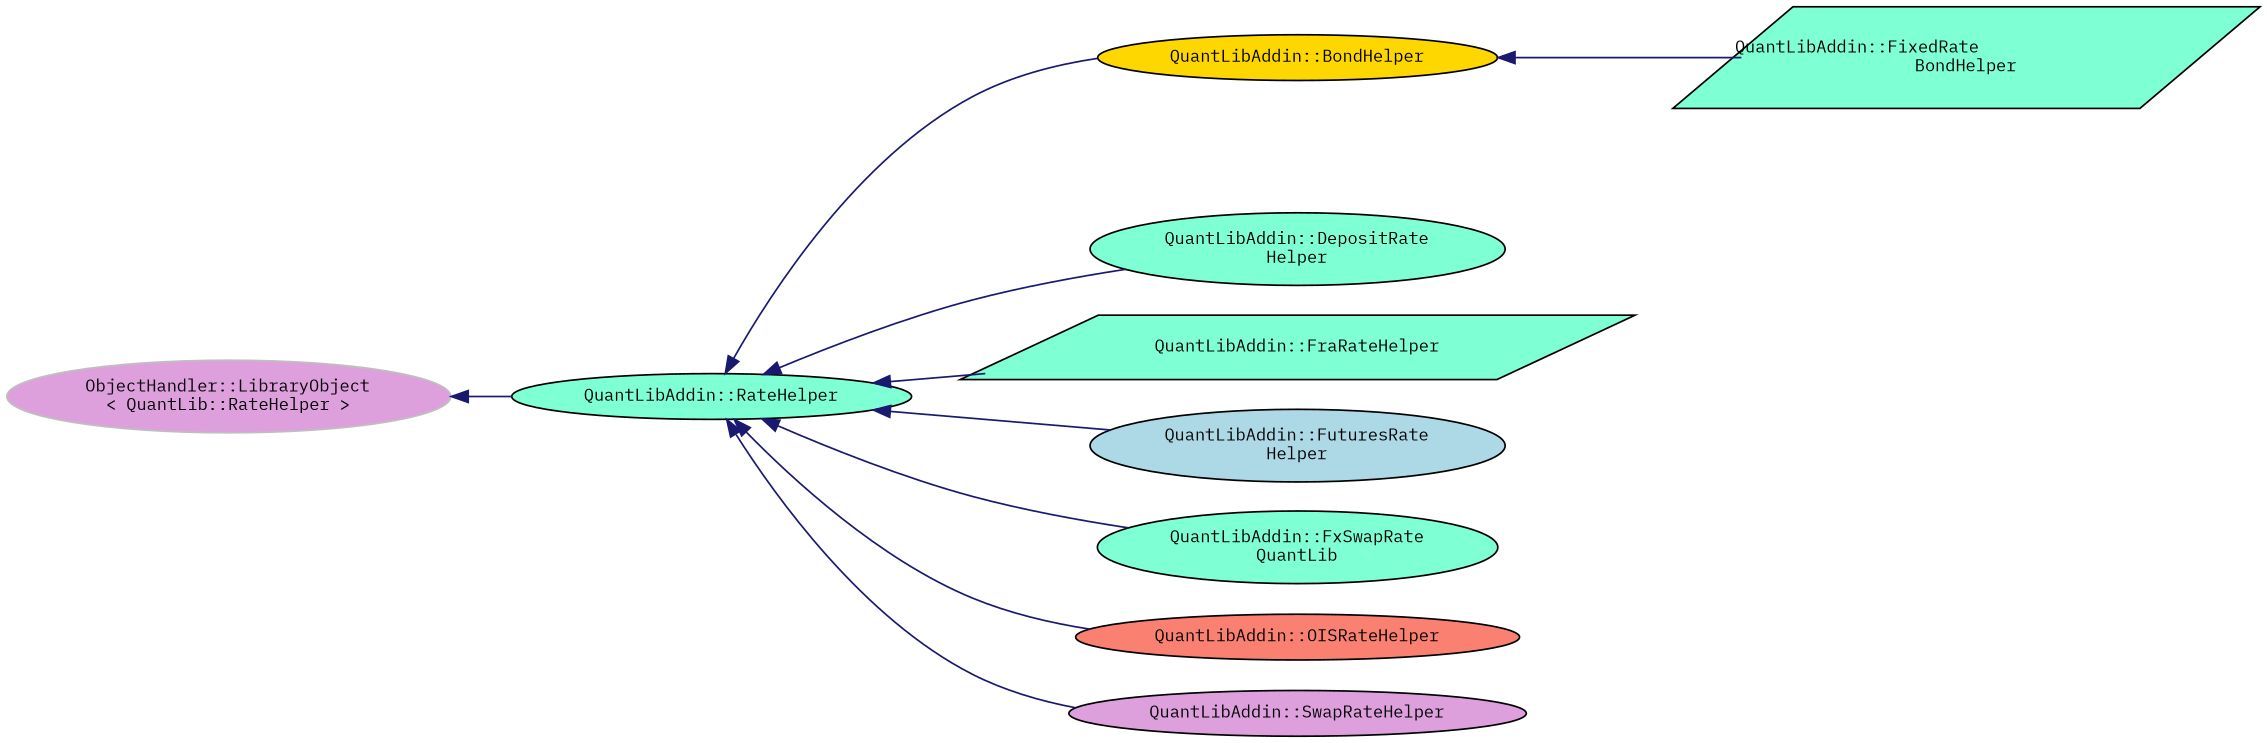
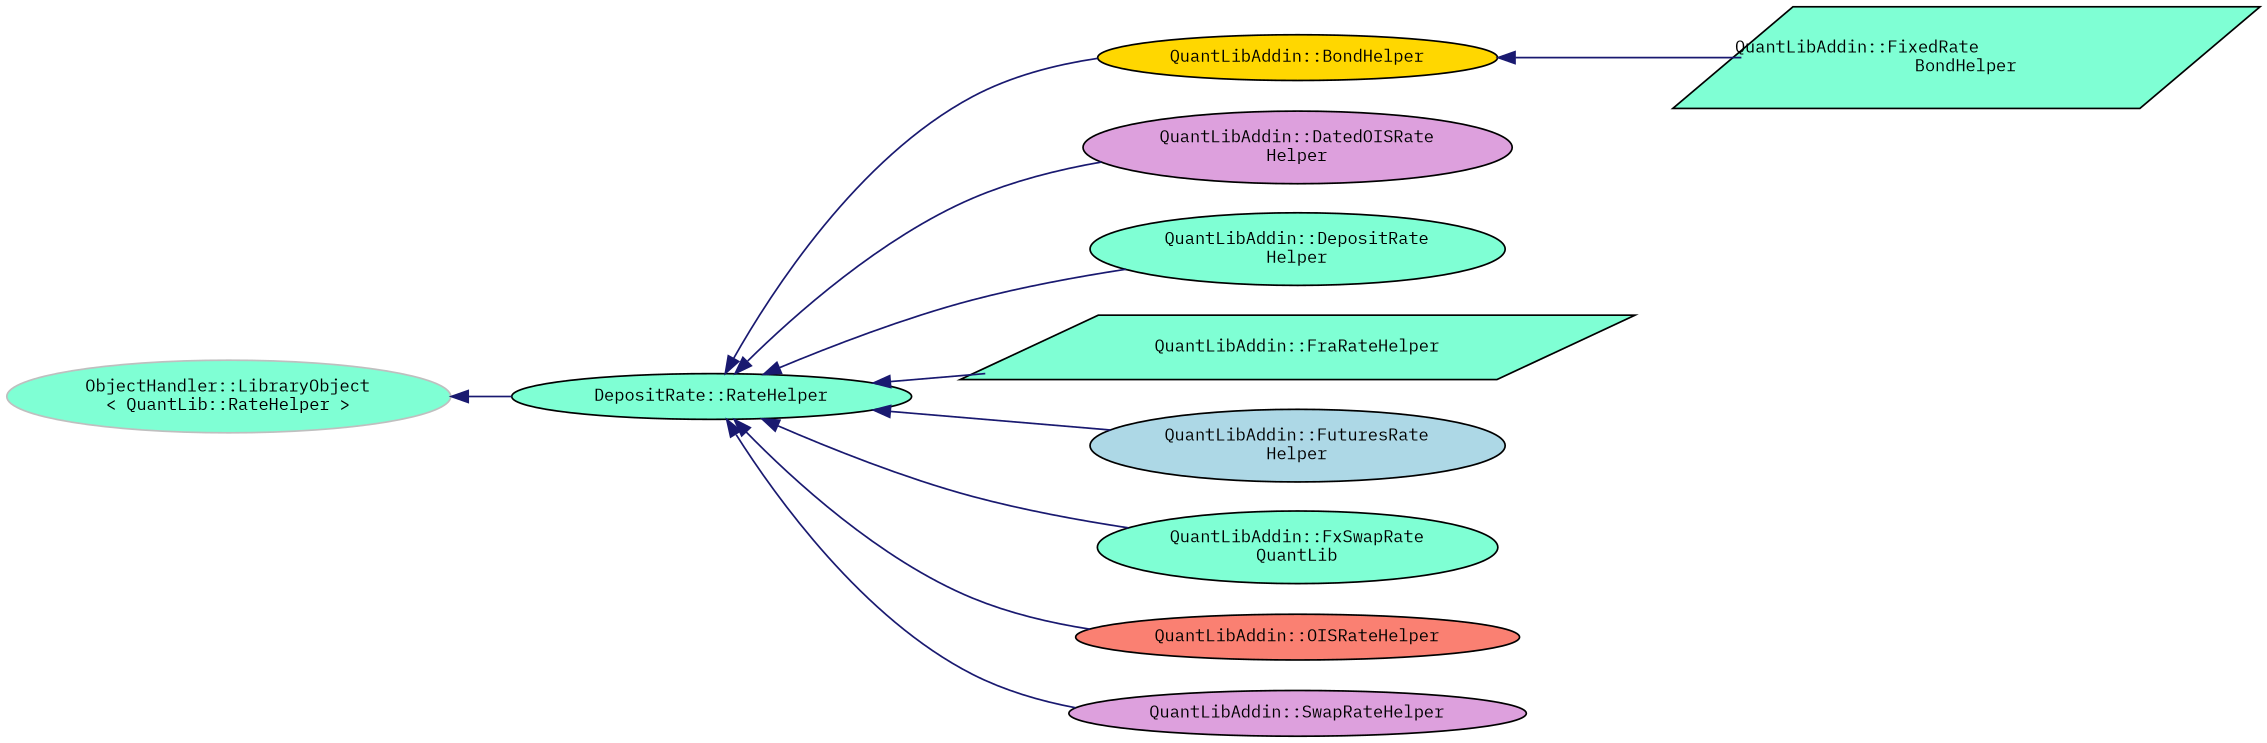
node "QuantLibAddin::DatedOISRate Helper": added
node "ObjectHandler::LibraryObject < QuantLib::RateHelper >": fillcolor plum -> aquamarine
node "QuantLibAddin::RateHelper": label "QuantLibAddin::RateHelper" -> "DepositRate::RateHelper"
